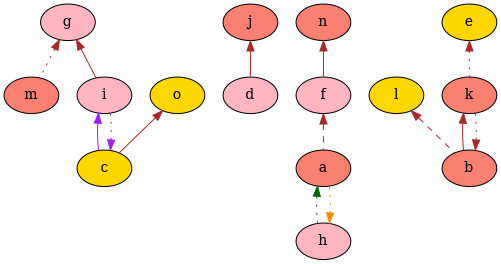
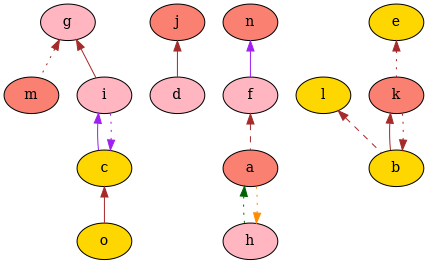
edge "f" -> "n": color brown -> purple
edge "c" -> "o": reversed
node "b": fillcolor salmon -> gold
